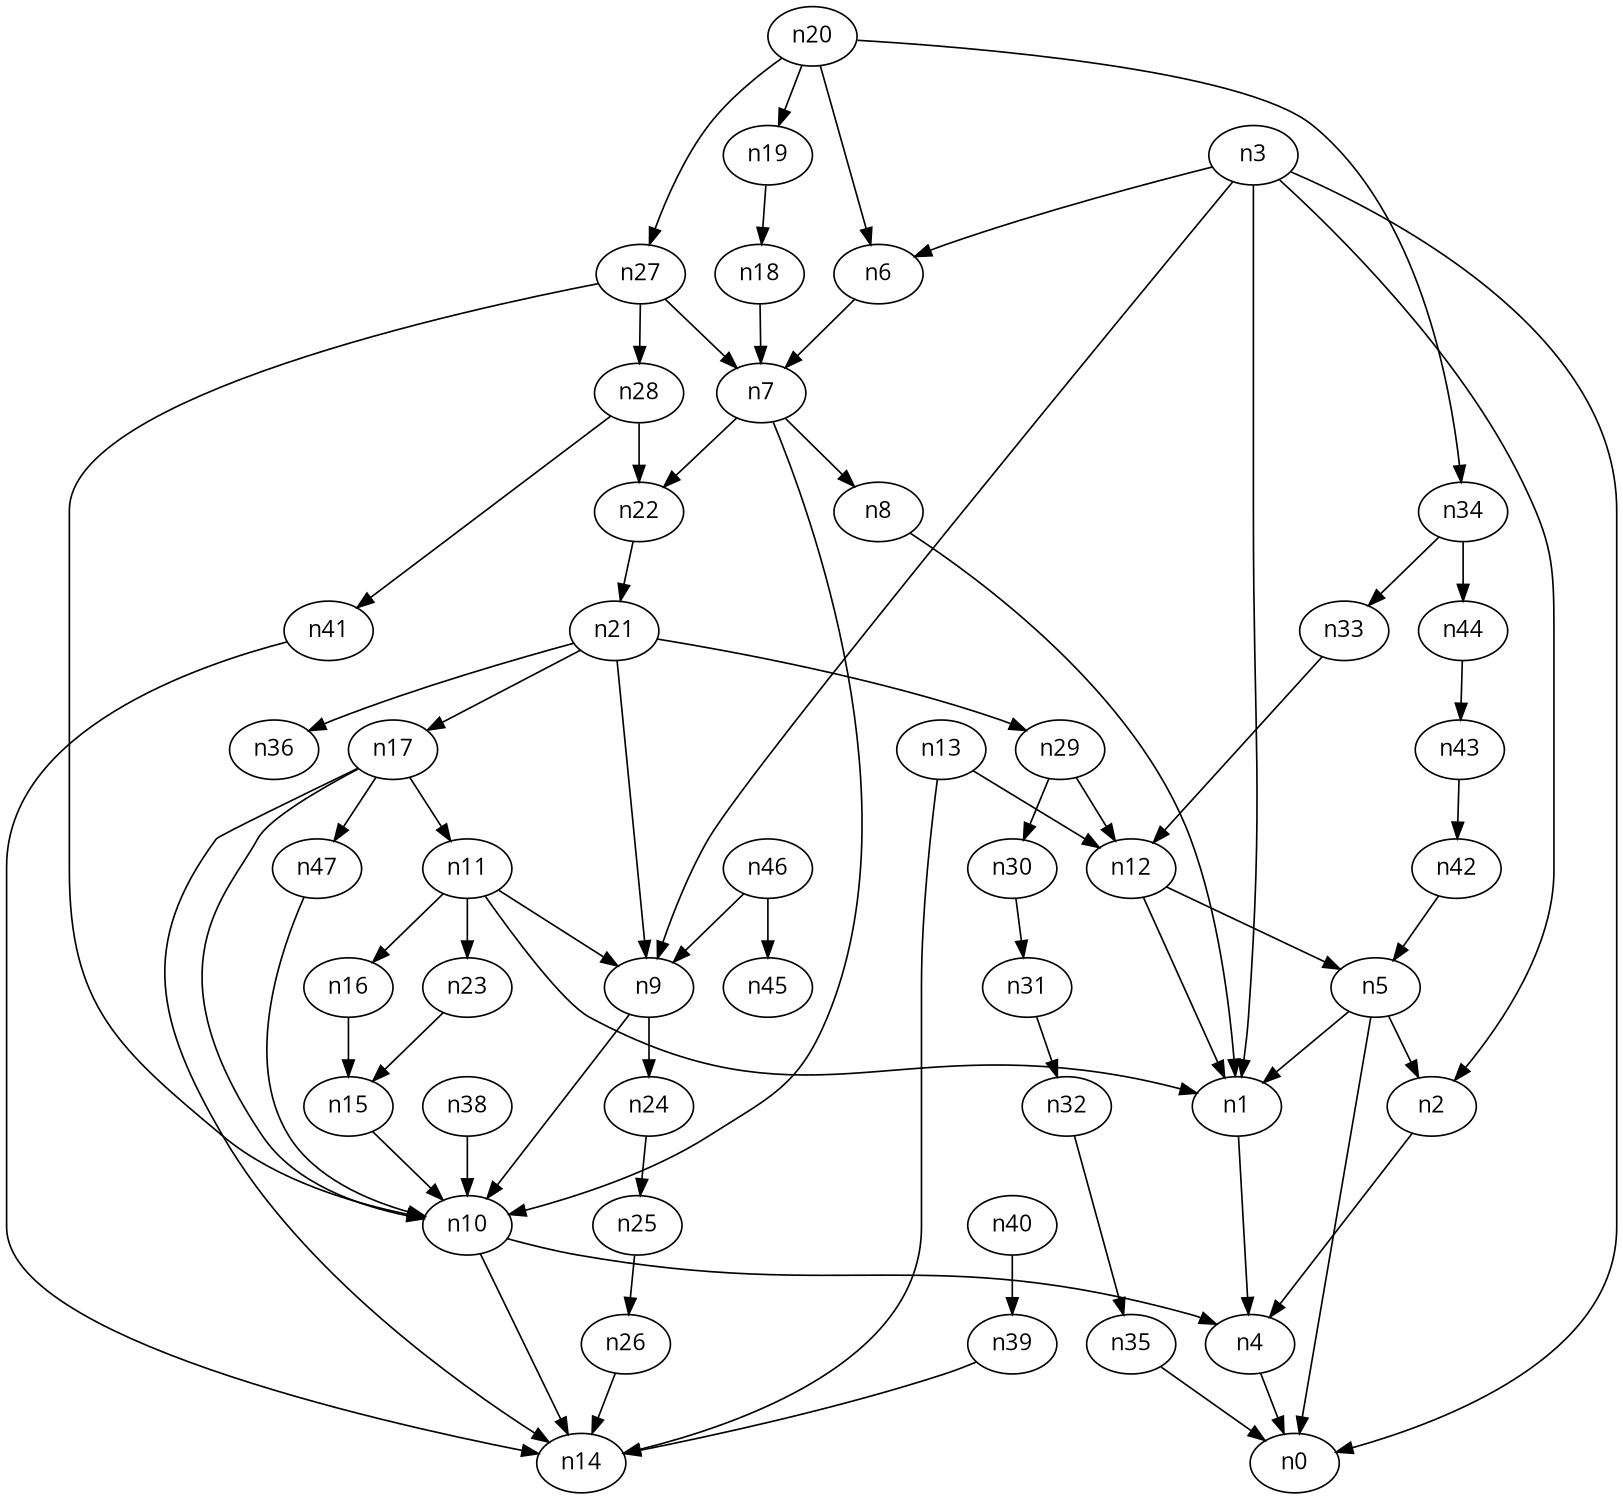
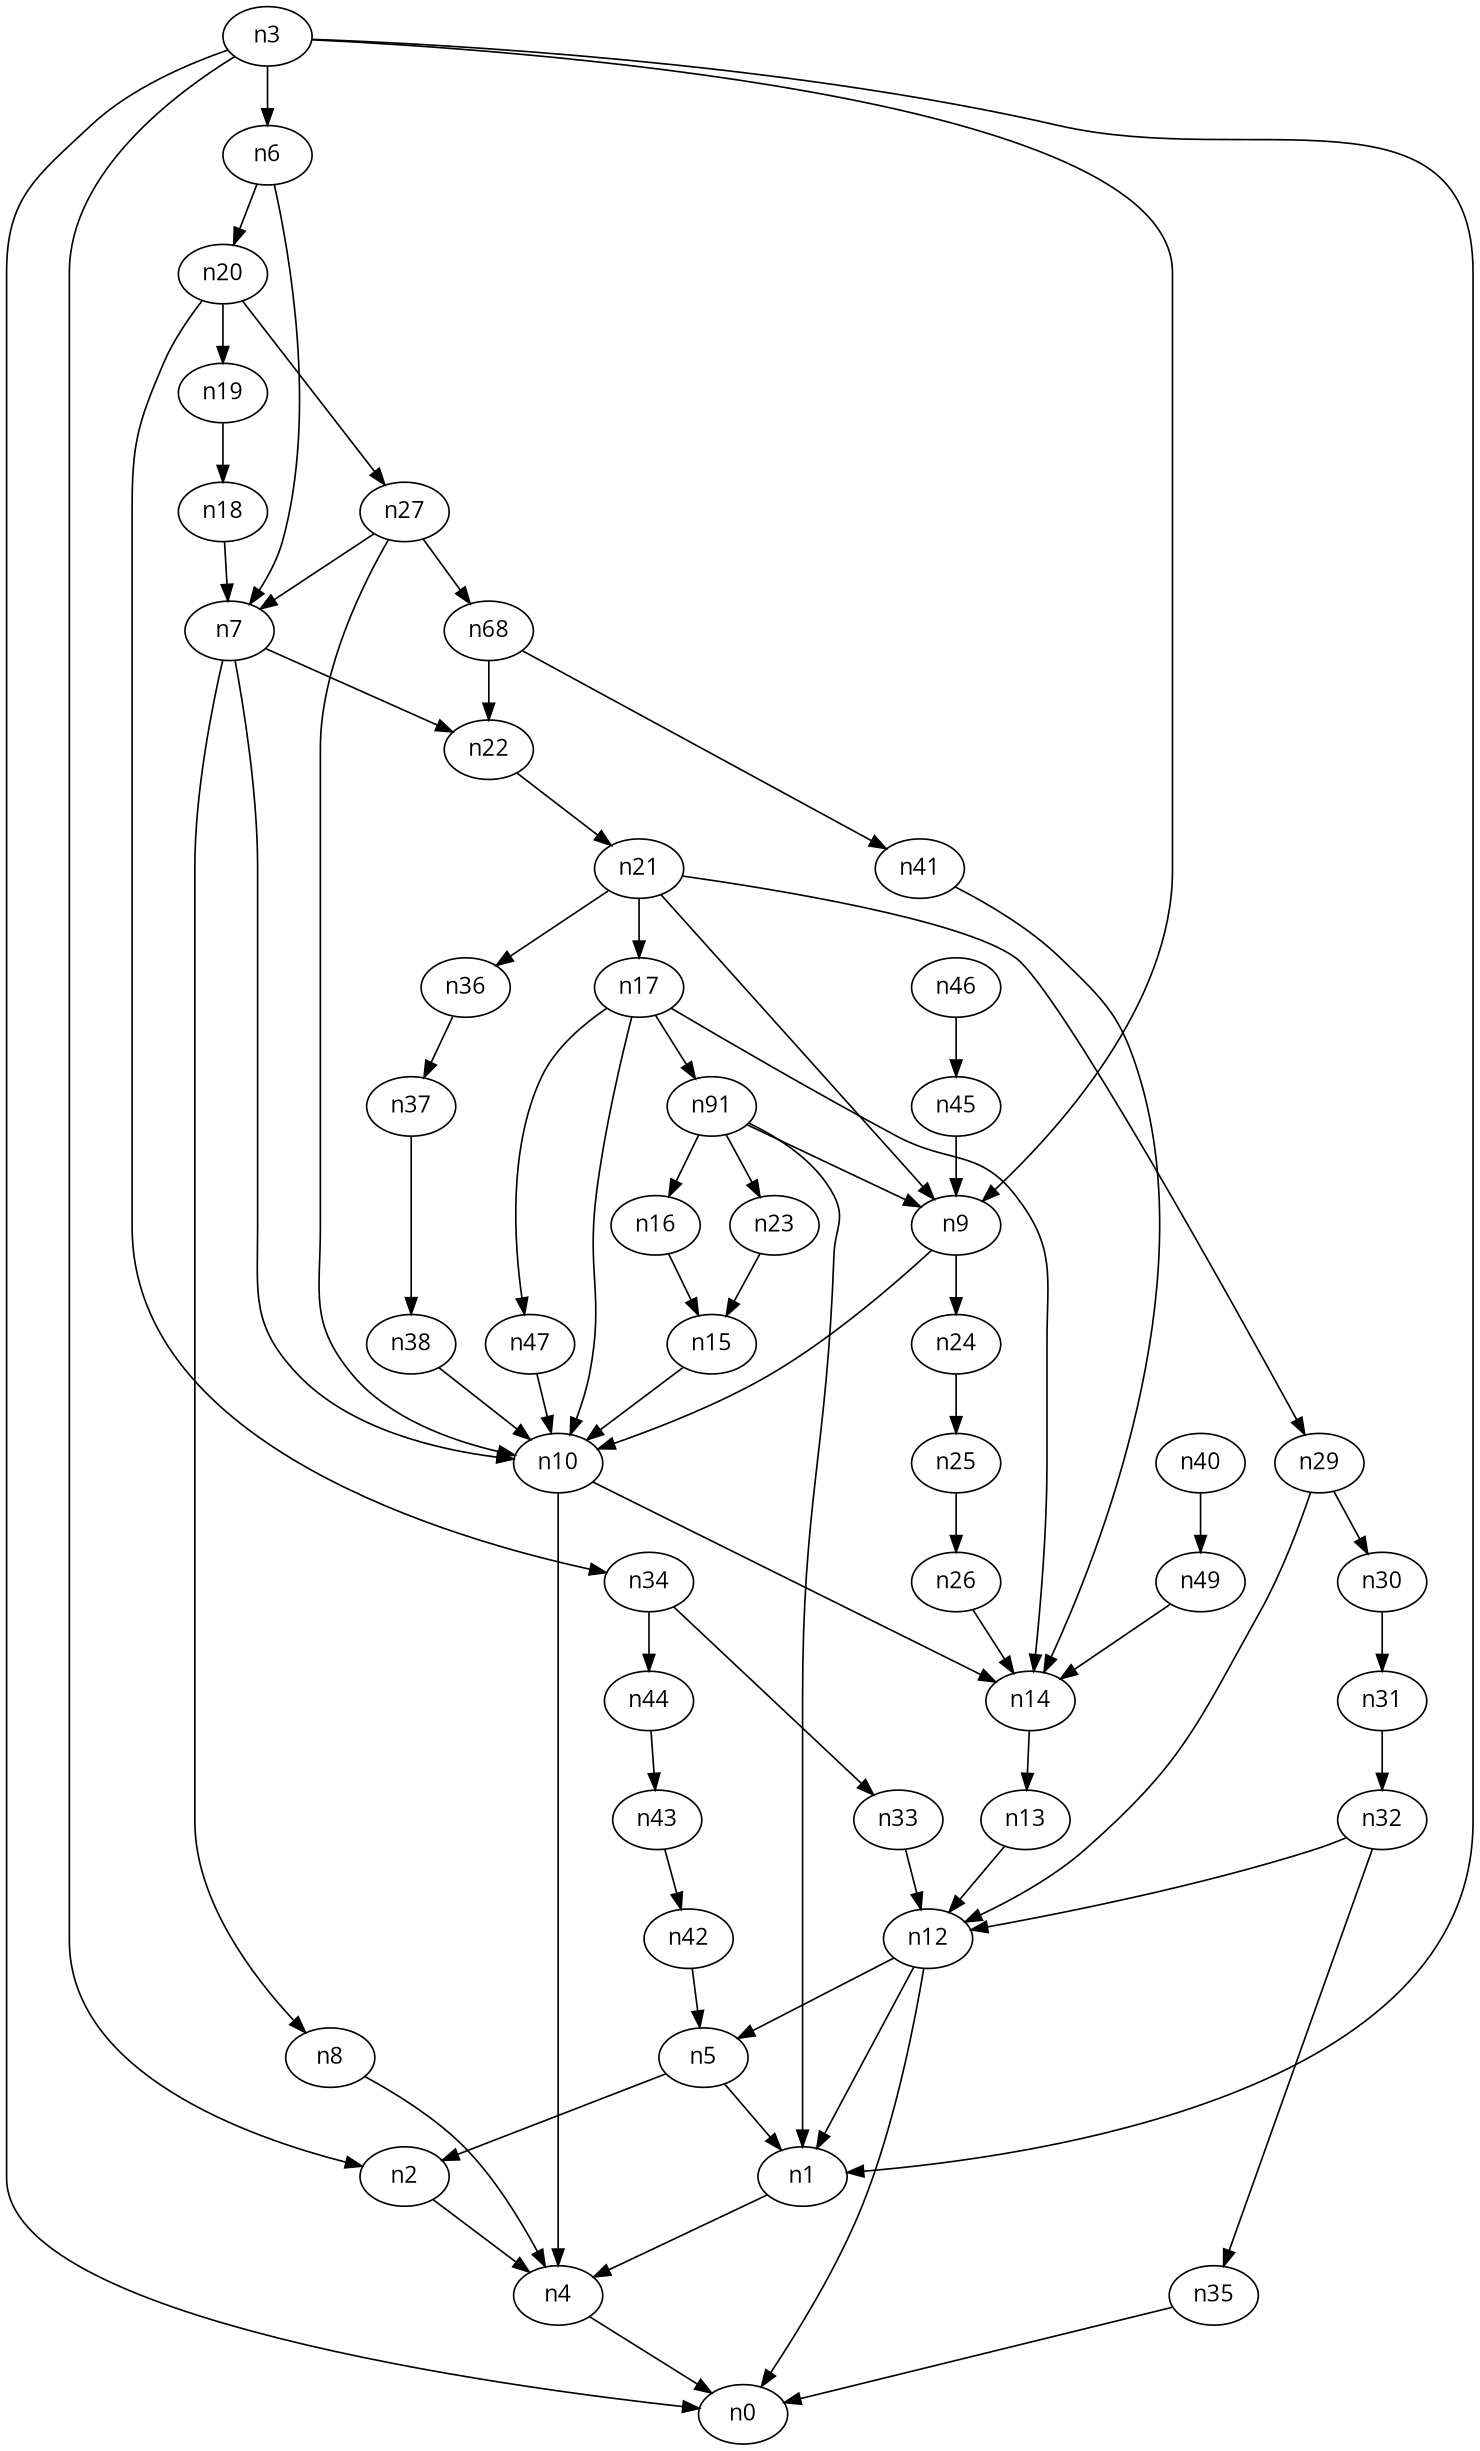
edge "n20" -> "n6": reversed
node "n28": label "n28" -> "n68"
edge "n8" -> "n1": now "n8" -> "n4"
node "n11": label "n11" -> "n91"
edge "n46" -> "n9": now "n45" -> "n9"
node "n37": added
edge "n13" -> "n14": reversed
edge "n5" -> "n0": now "n12" -> "n0"
node "n39": label "n39" -> "n49"
edge "n32" -> "n12": added
